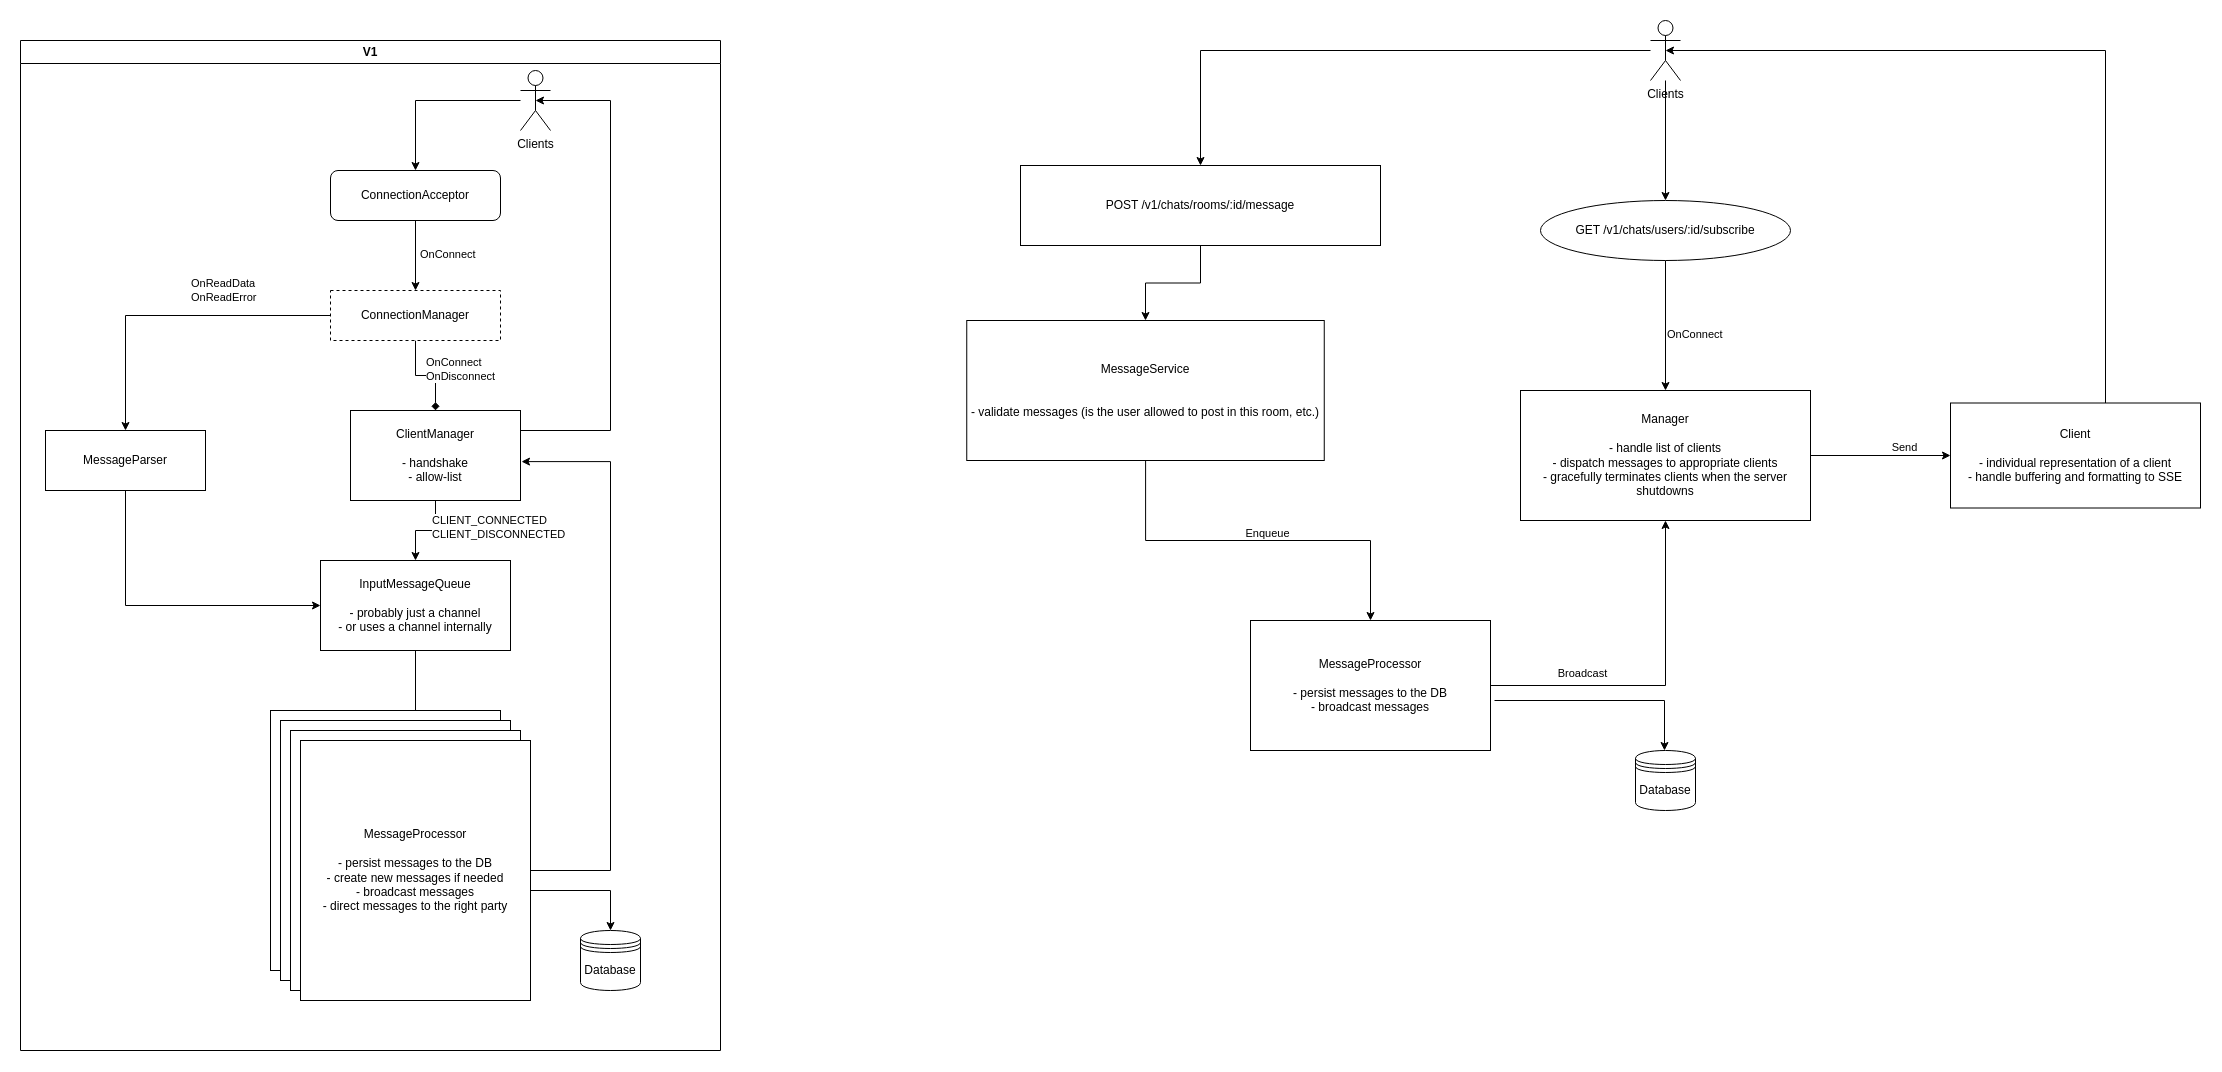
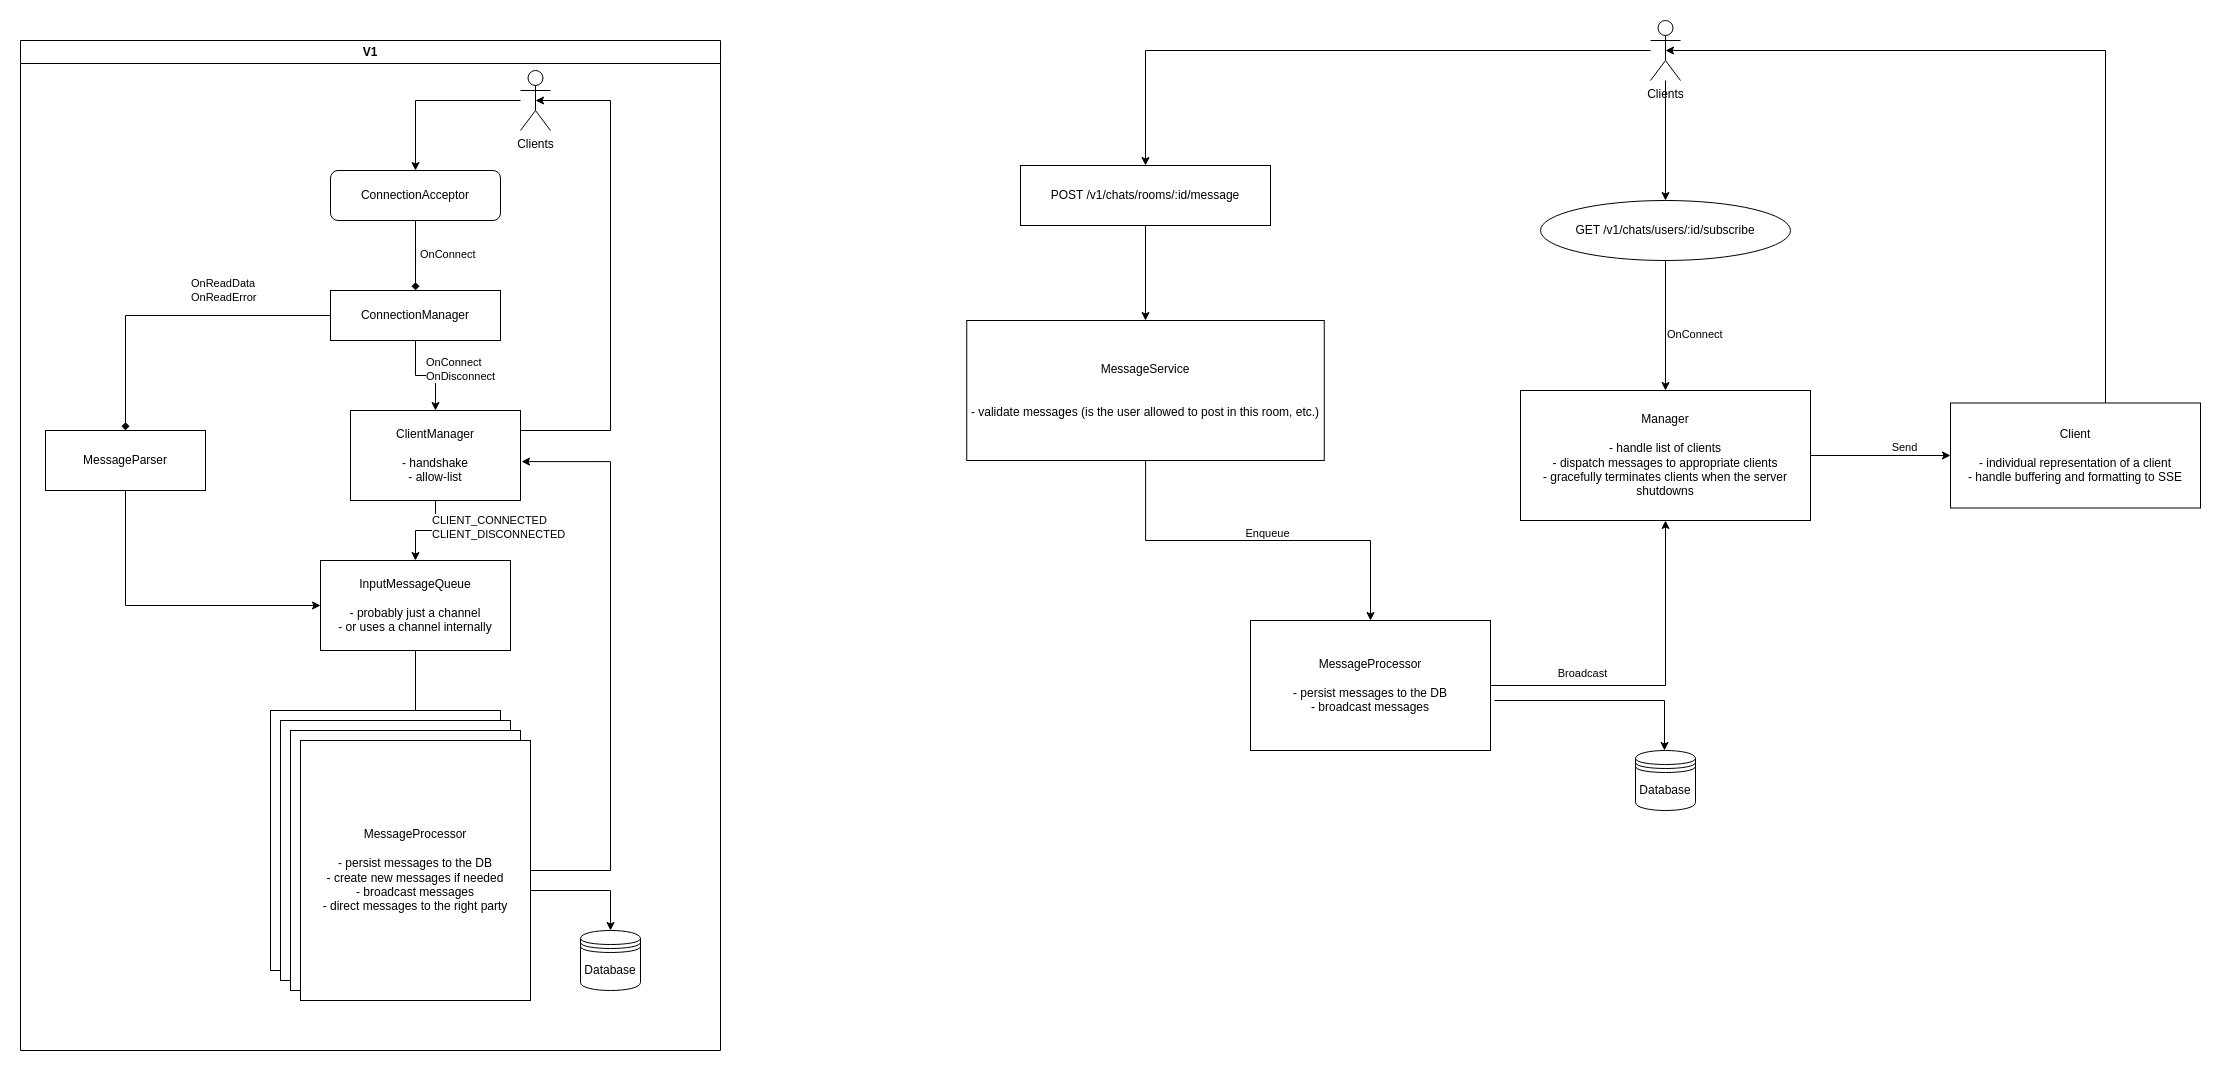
node "POST /v1/chats/rooms/:id/message": size 360x80 -> 250x60
edge "ConnectionAcceptor" -> "ConnectionManager": arrowhead classic -> diamond
node "ConnectionManager": style dashed -> solid
edge "ConnectionManager" -> "ClientManager - handshake - allow-list": arrowhead diamond -> classic
edge "ConnectionManager" -> "MessageParser": arrowhead classic -> diamond
